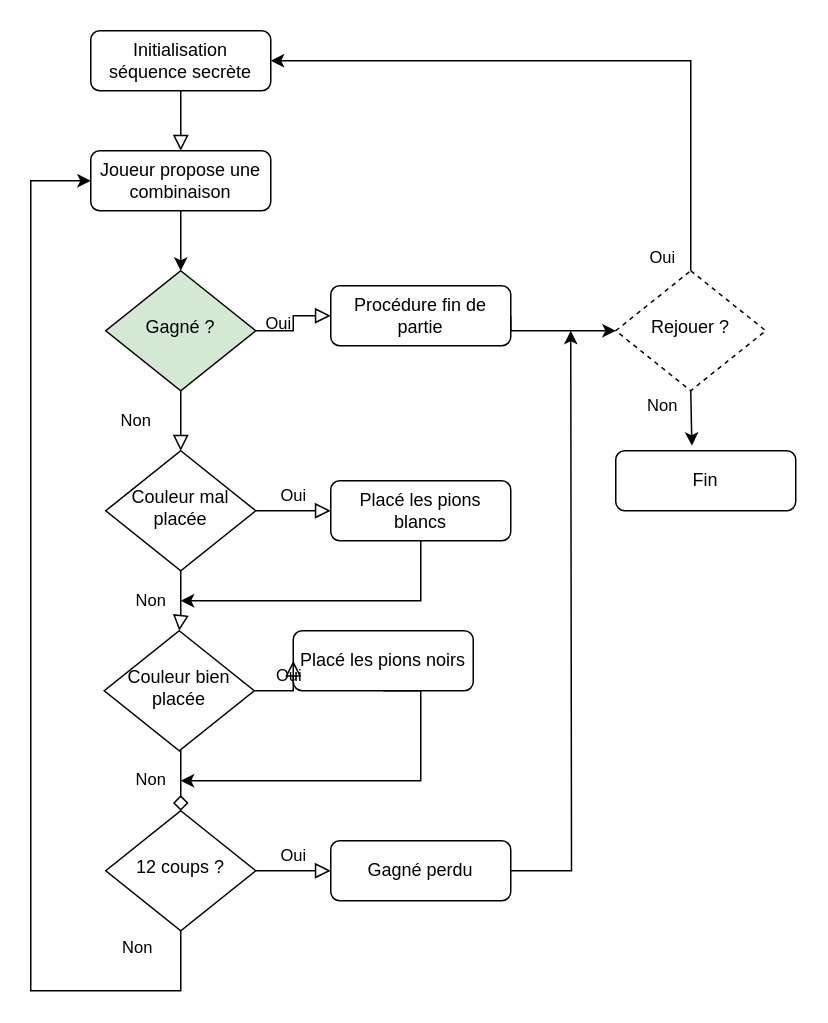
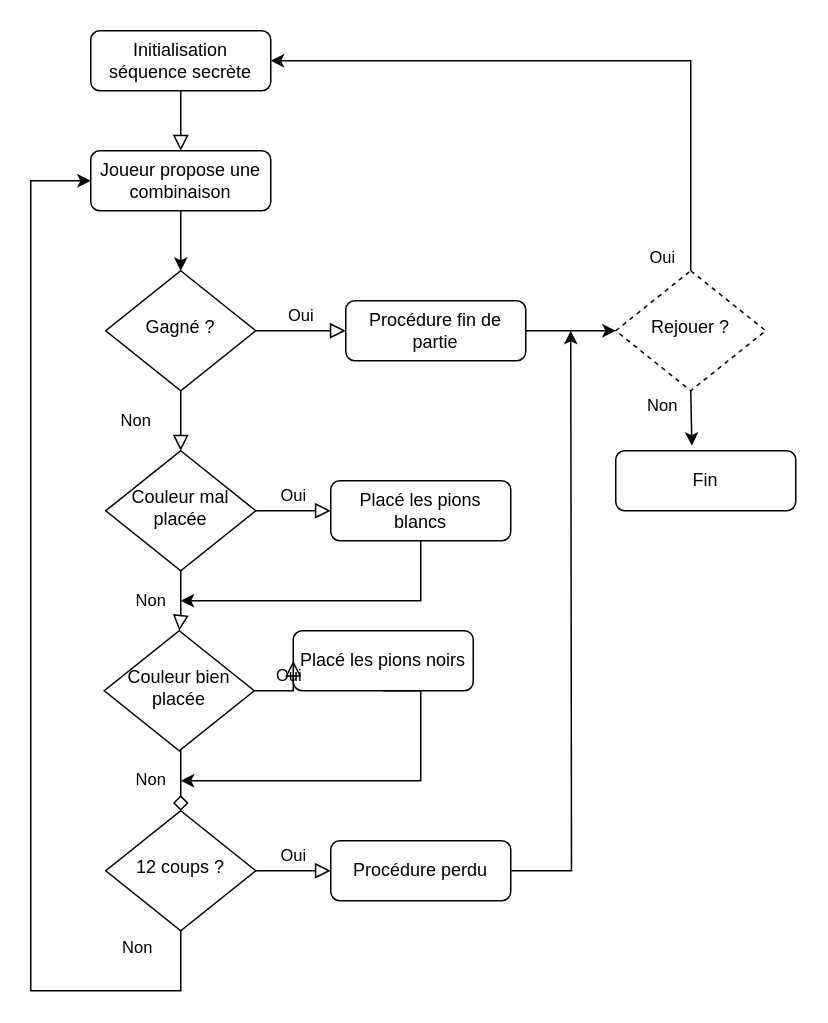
node "Procédure fin de partie": moved (421, 316) -> (436, 331)
node "Gagné ?": fillcolor #d5e8d4 -> #ffffff
node "Gagné perdu": label "Gagné perdu" -> "Procédure perdu"
